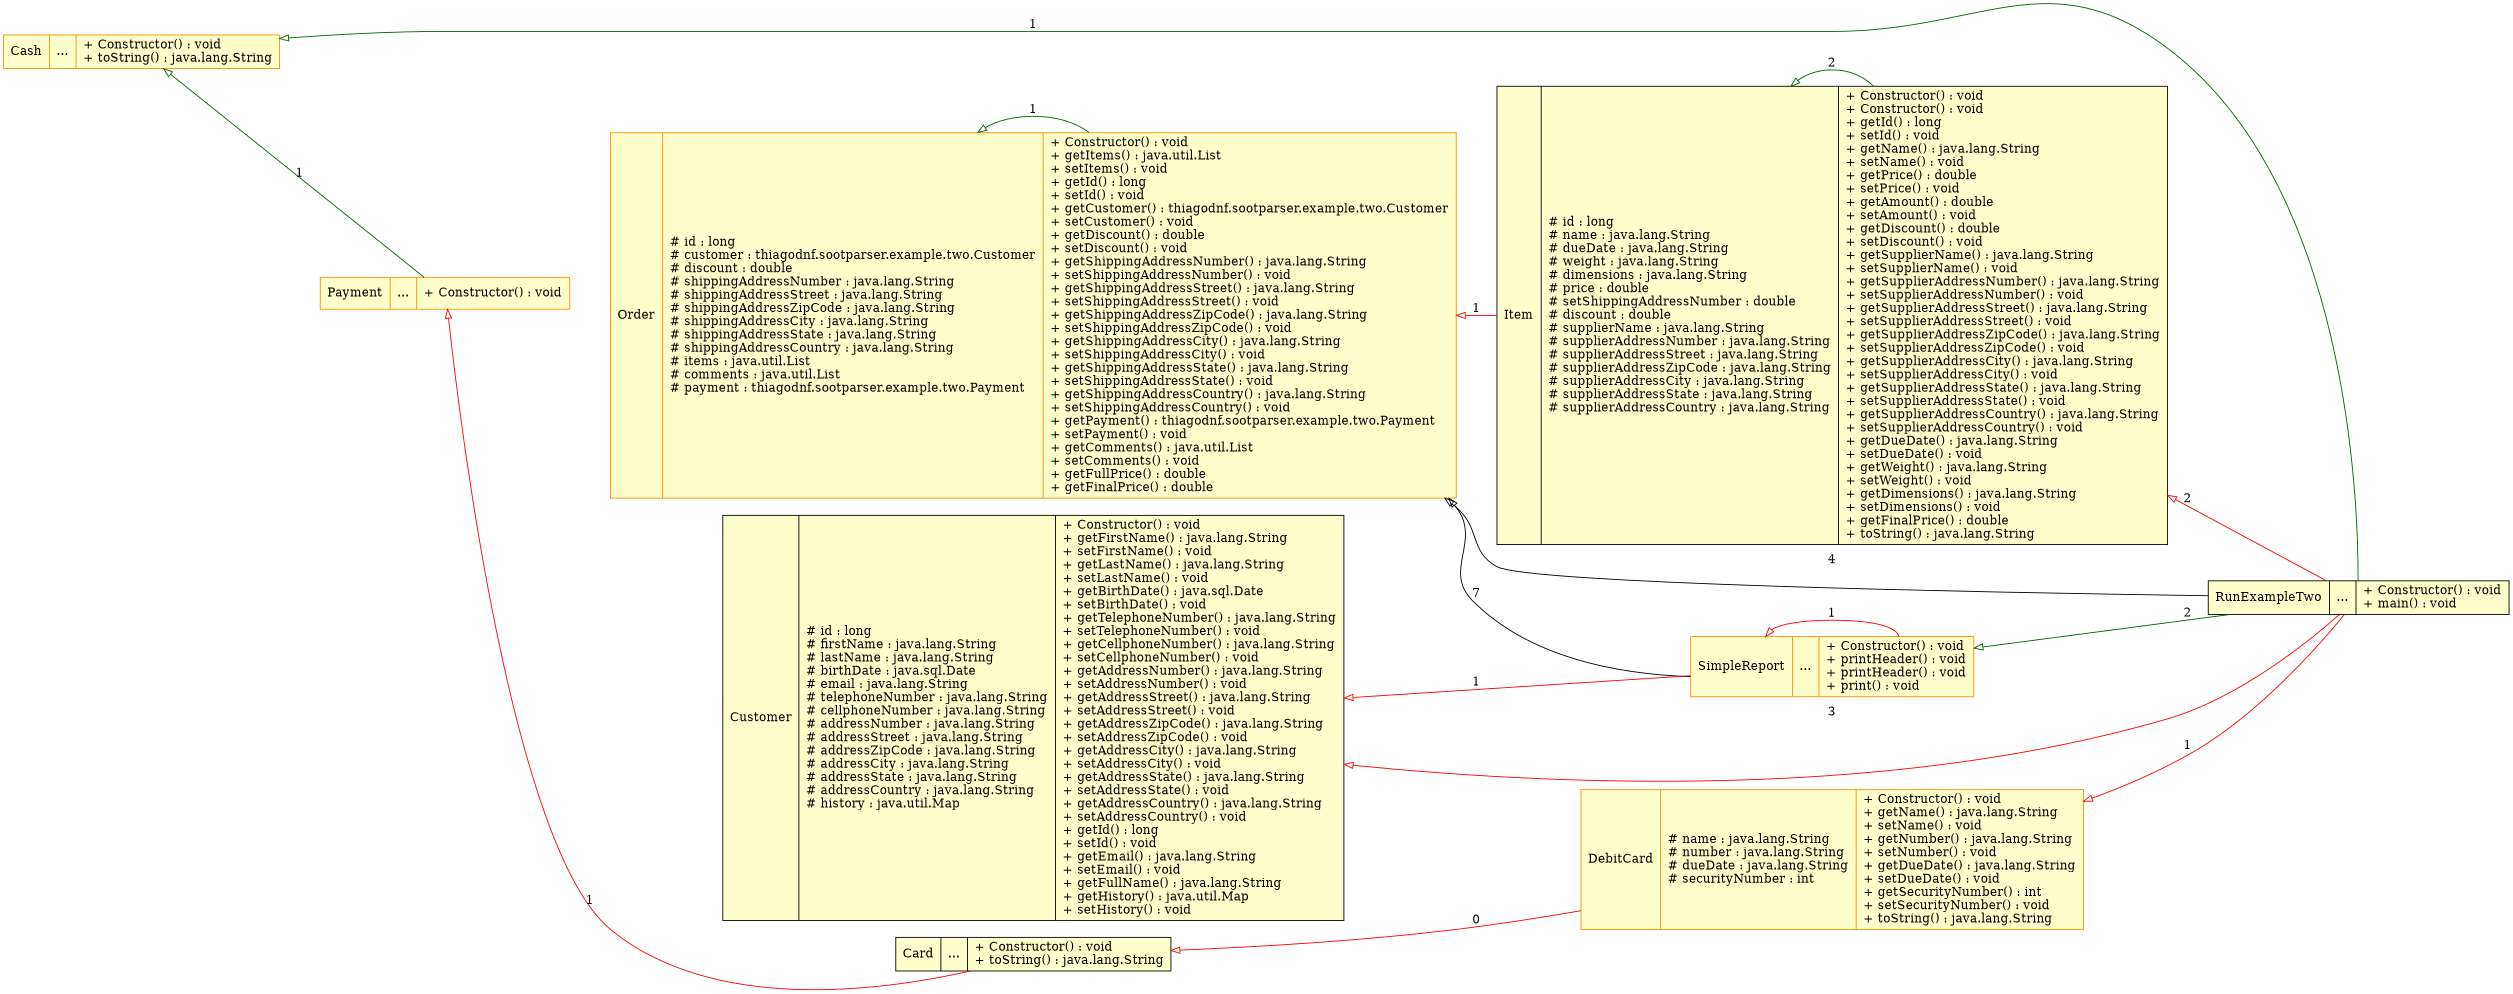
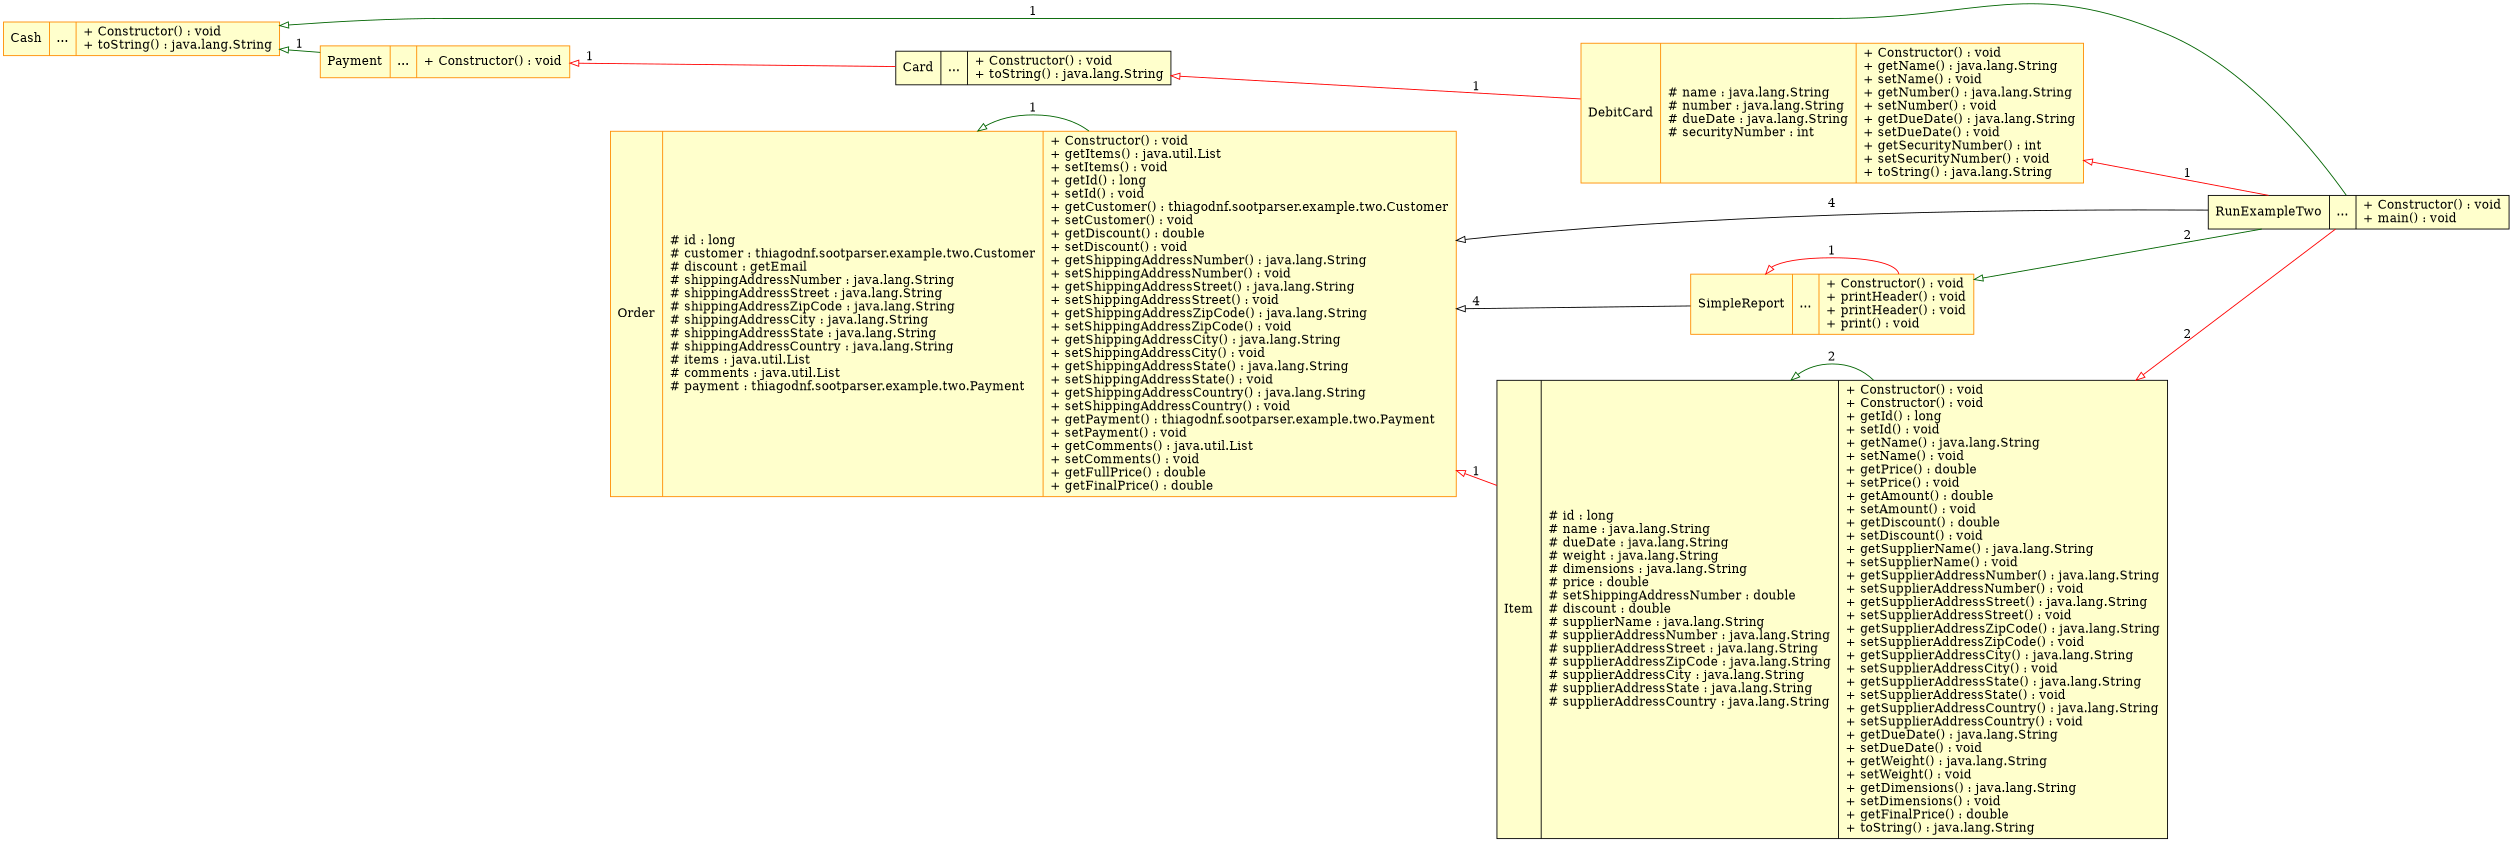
node "Order": text "# discount : double" -> "# discount : getEmail"
edge "SimpleReport" -> "Order": label "7" -> "4"
node "Customer": removed
edge "DebitCard" -> "Card": label "0" -> "1"
